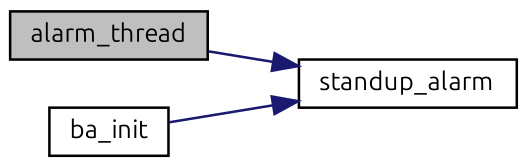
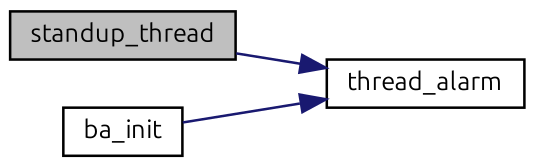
node "alarm_thread": label "alarm_thread" -> "standup_thread"
node "standup_alarm": label "standup_alarm" -> "thread_alarm"
